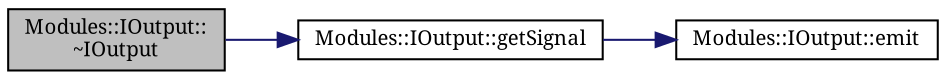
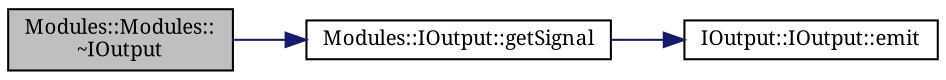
node "Modules::IOutput:: ~IOutput": label "Modules::IOutput:: ~IOutput" -> "Modules::Modules:: ~IOutput"
node "Modules::IOutput::emit": label "Modules::IOutput::emit" -> "IOutput::IOutput::emit"
